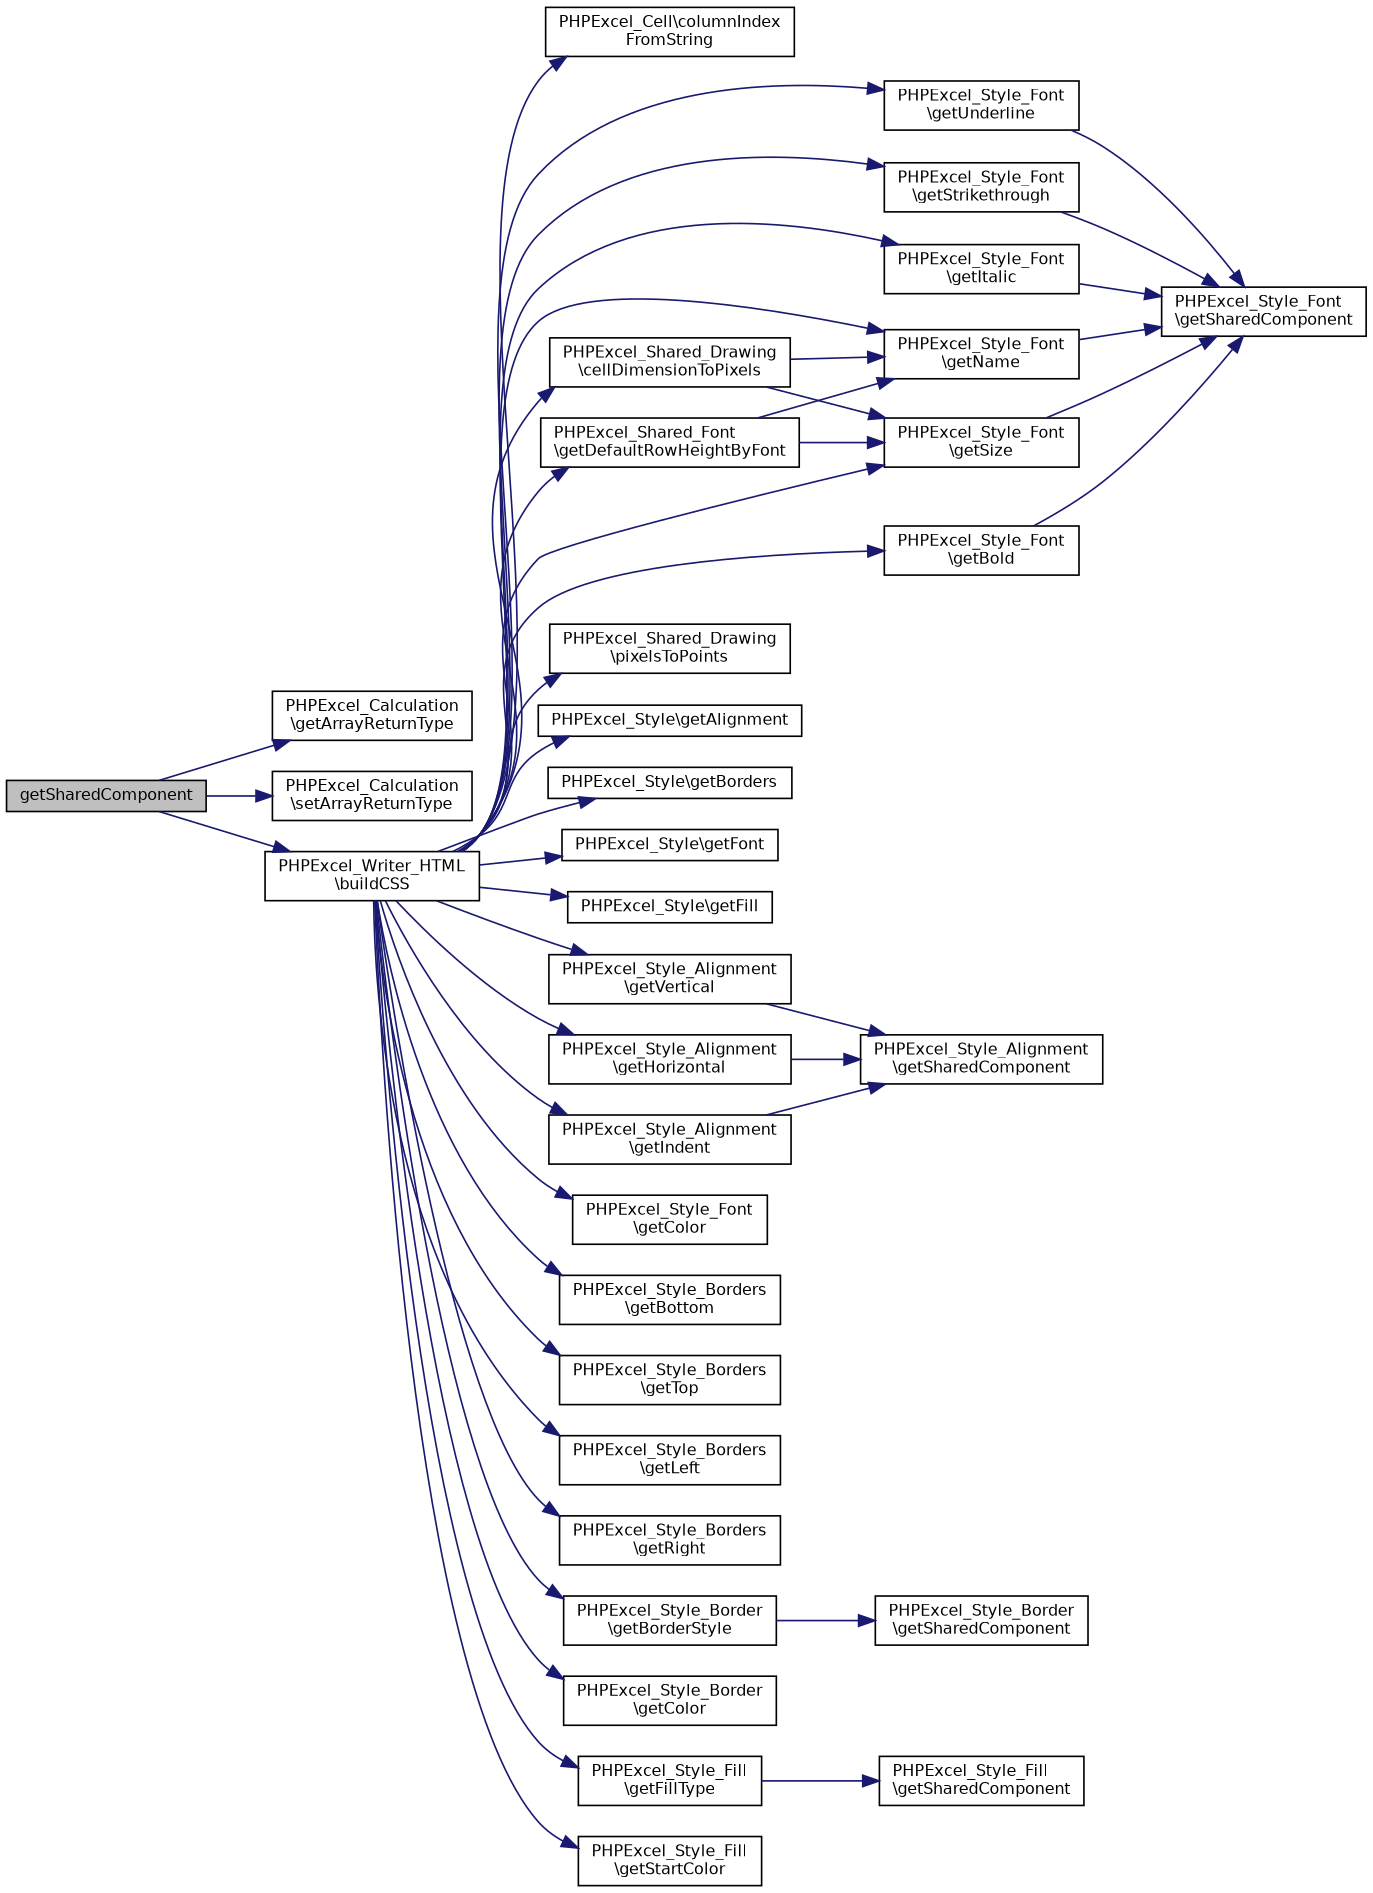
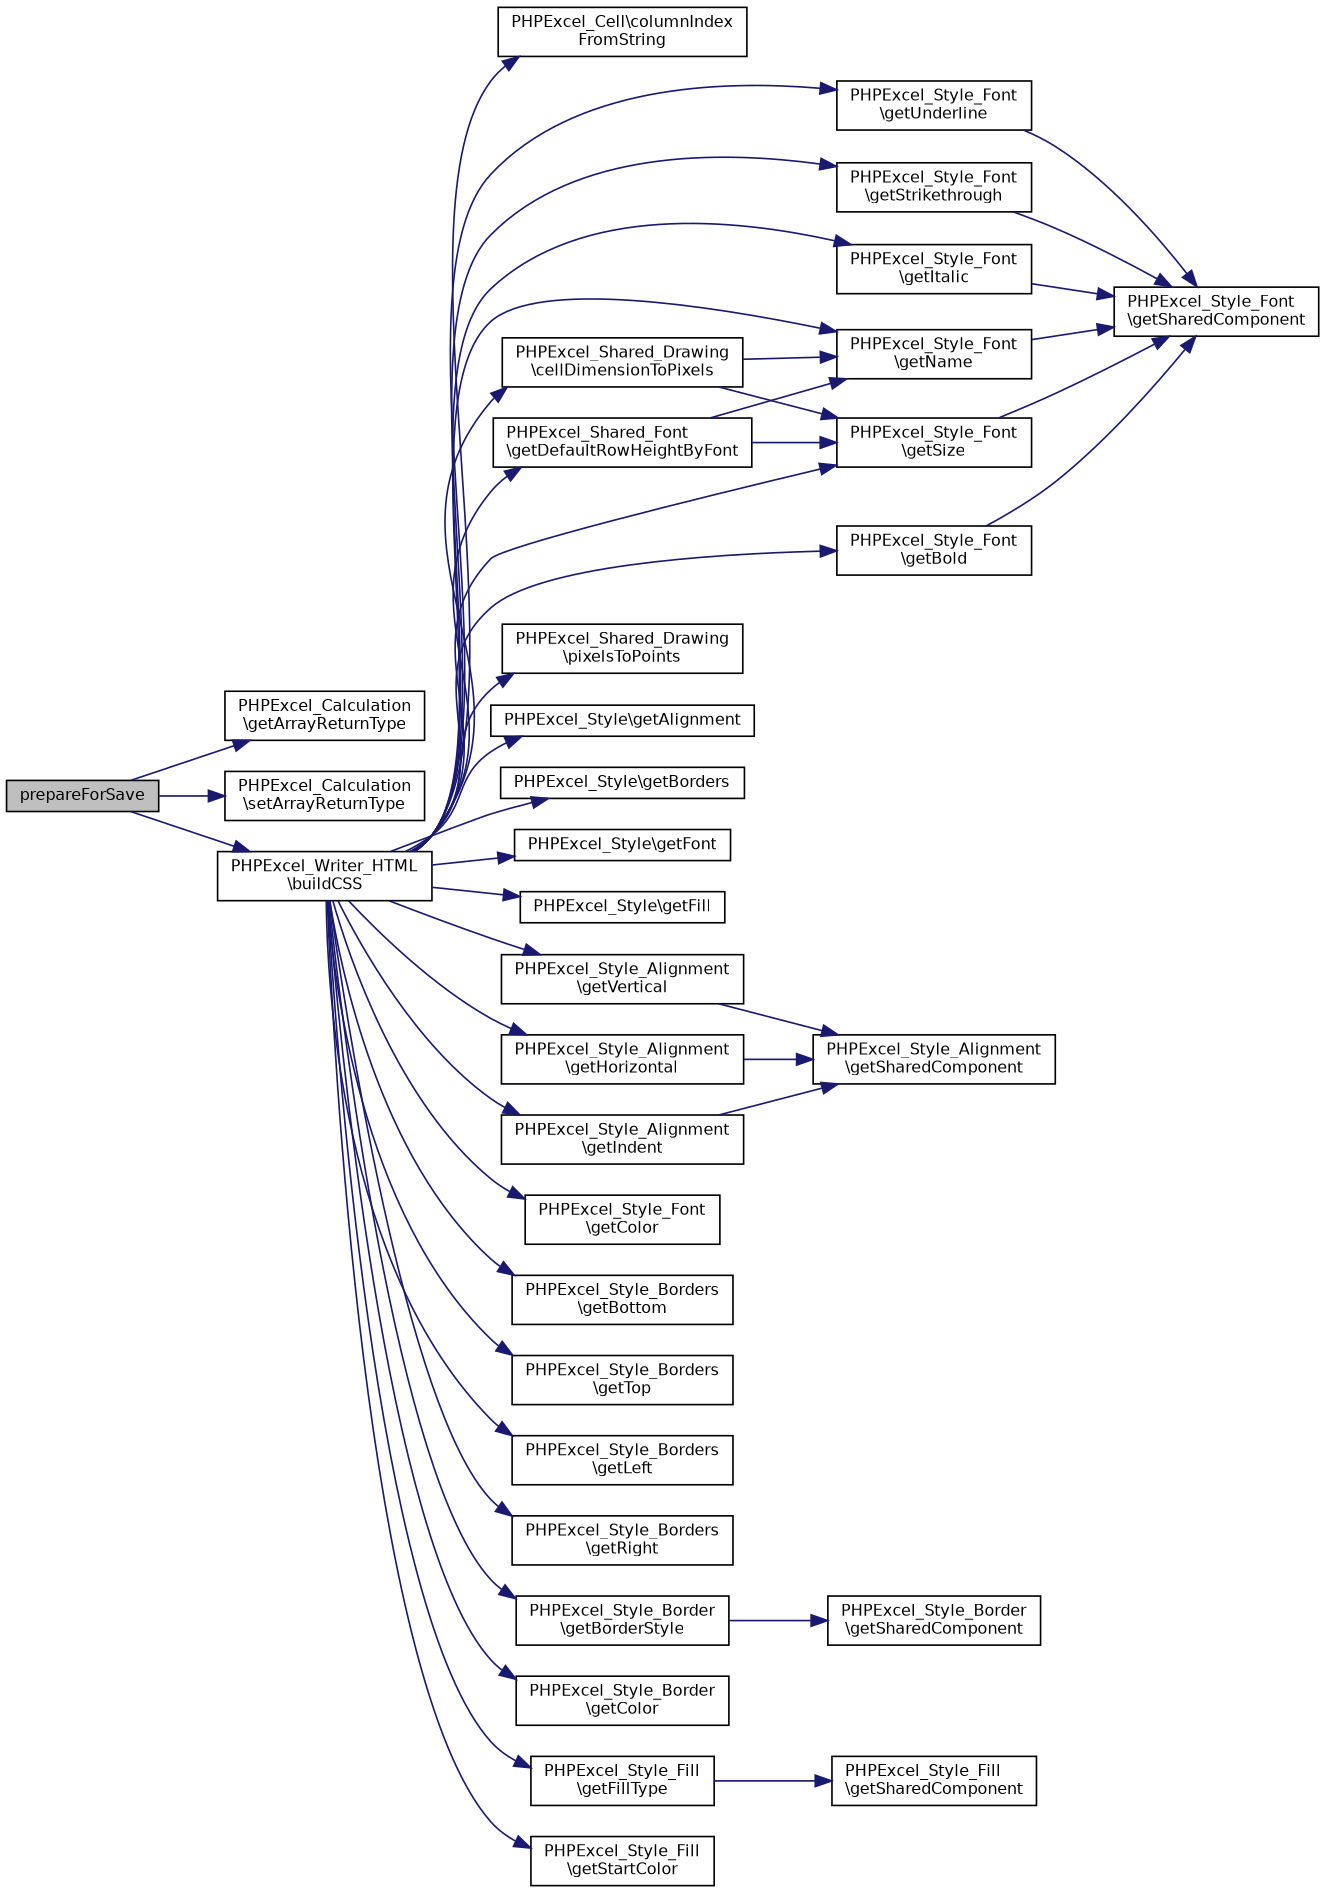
node "getSharedComponent": label "getSharedComponent" -> "prepareForSave"
